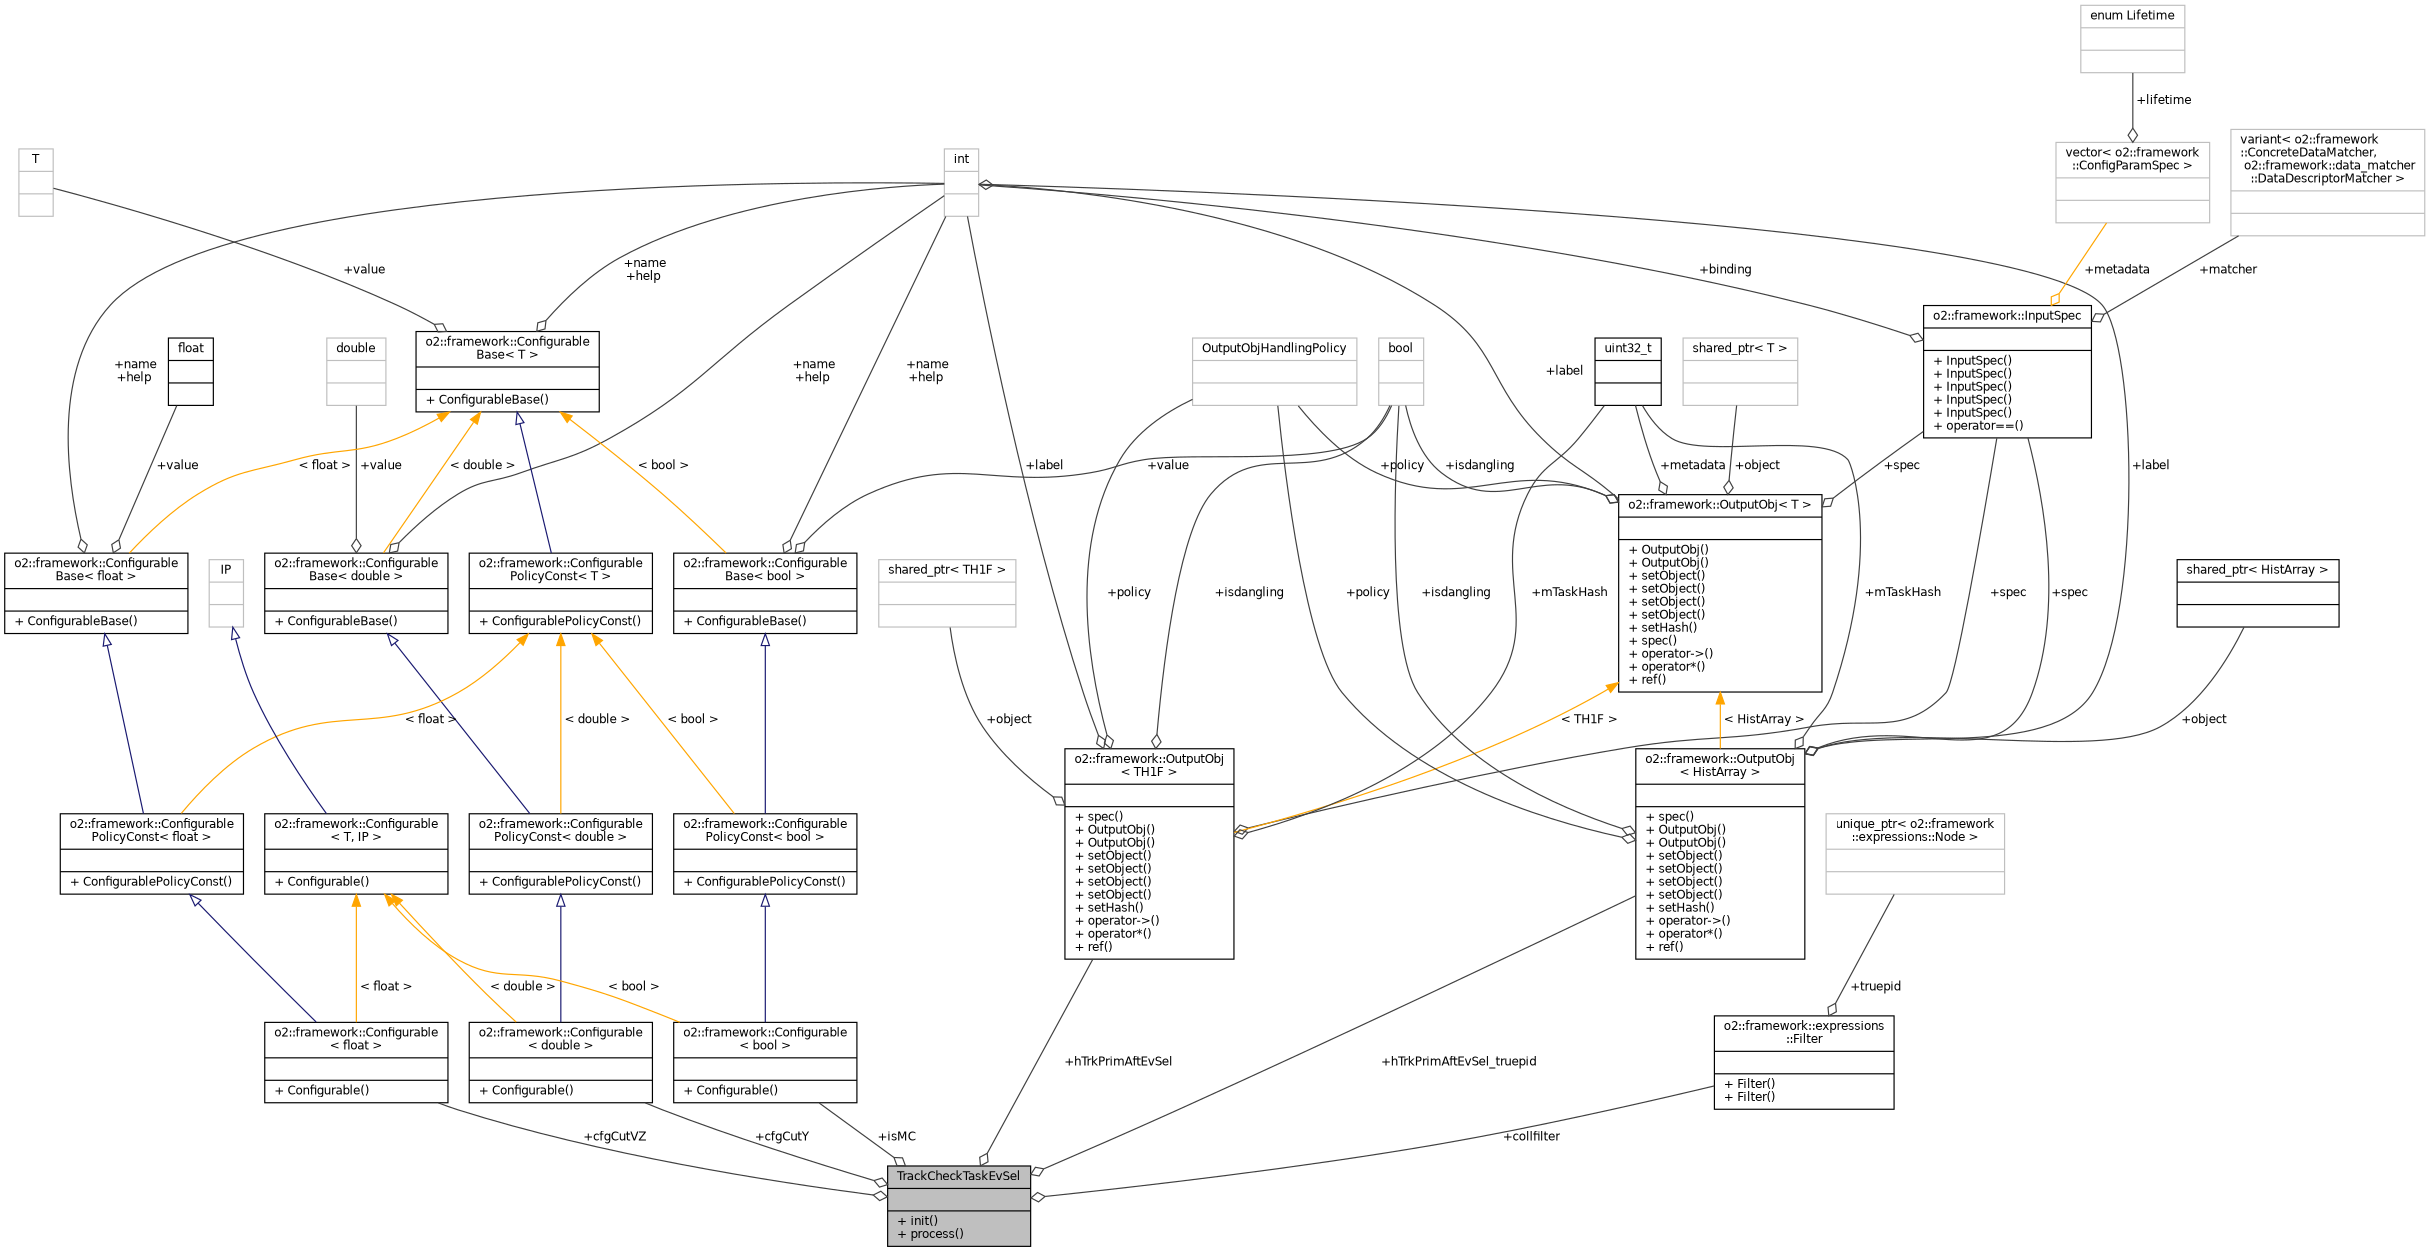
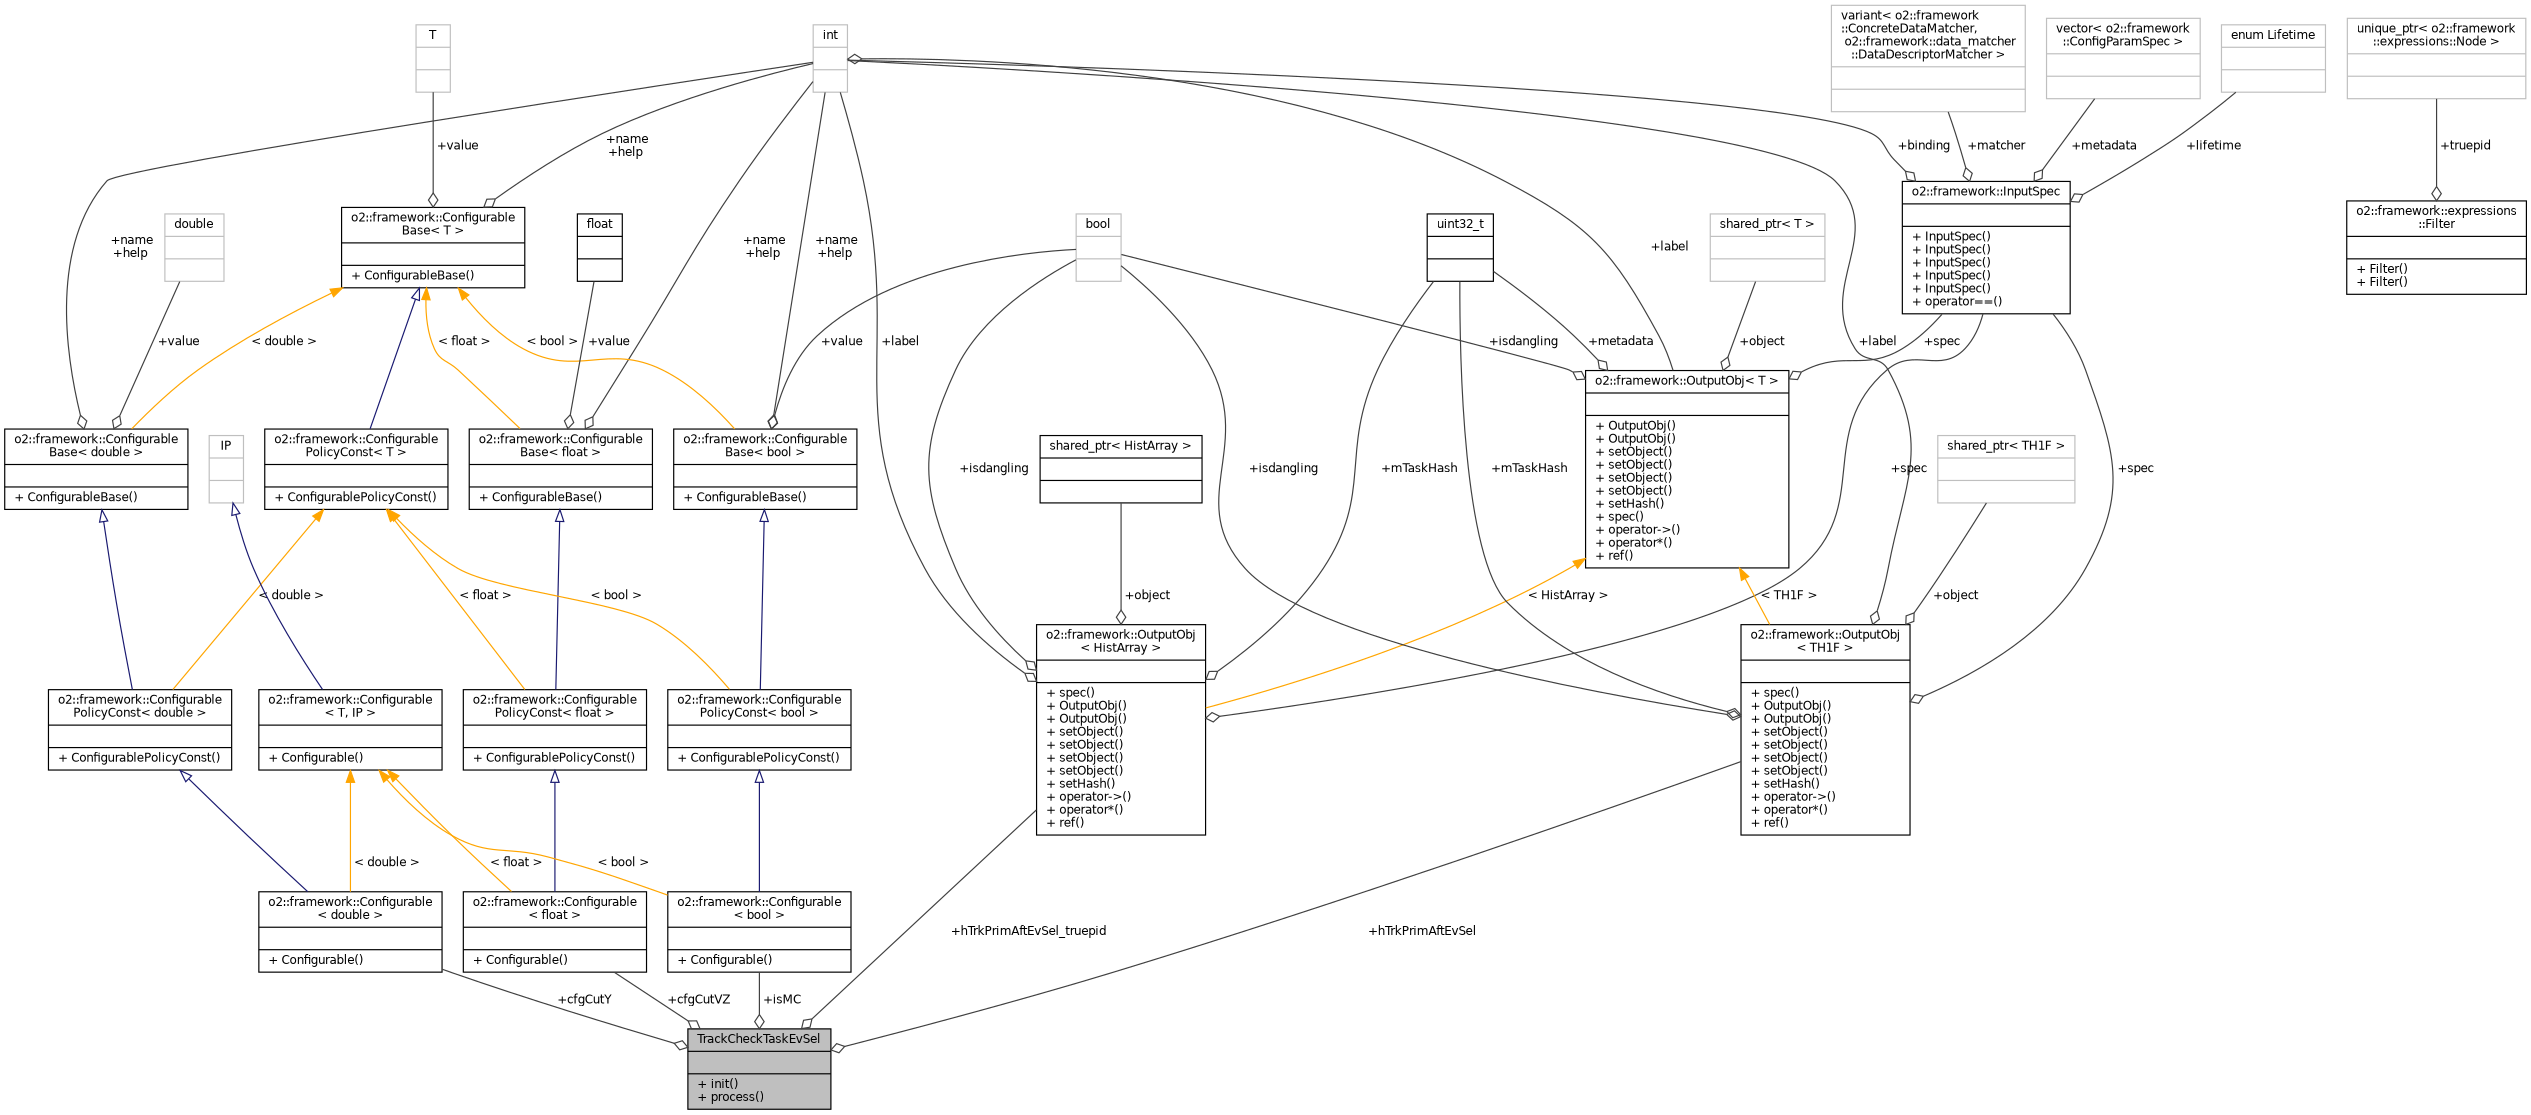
edge "enum Lifetime" -> "vector< o2::framework": now "enum Lifetime" -> "o2::framework::InputSpec"
edge "vector< o2::framework" -> "o2::framework::InputSpec": color orange -> grey25
node "OutputObjHandlingPolicy": removed
edge "o2::framework::expressions" -> "TrackCheckTaskEvSel": removed, label "+collfilter"
